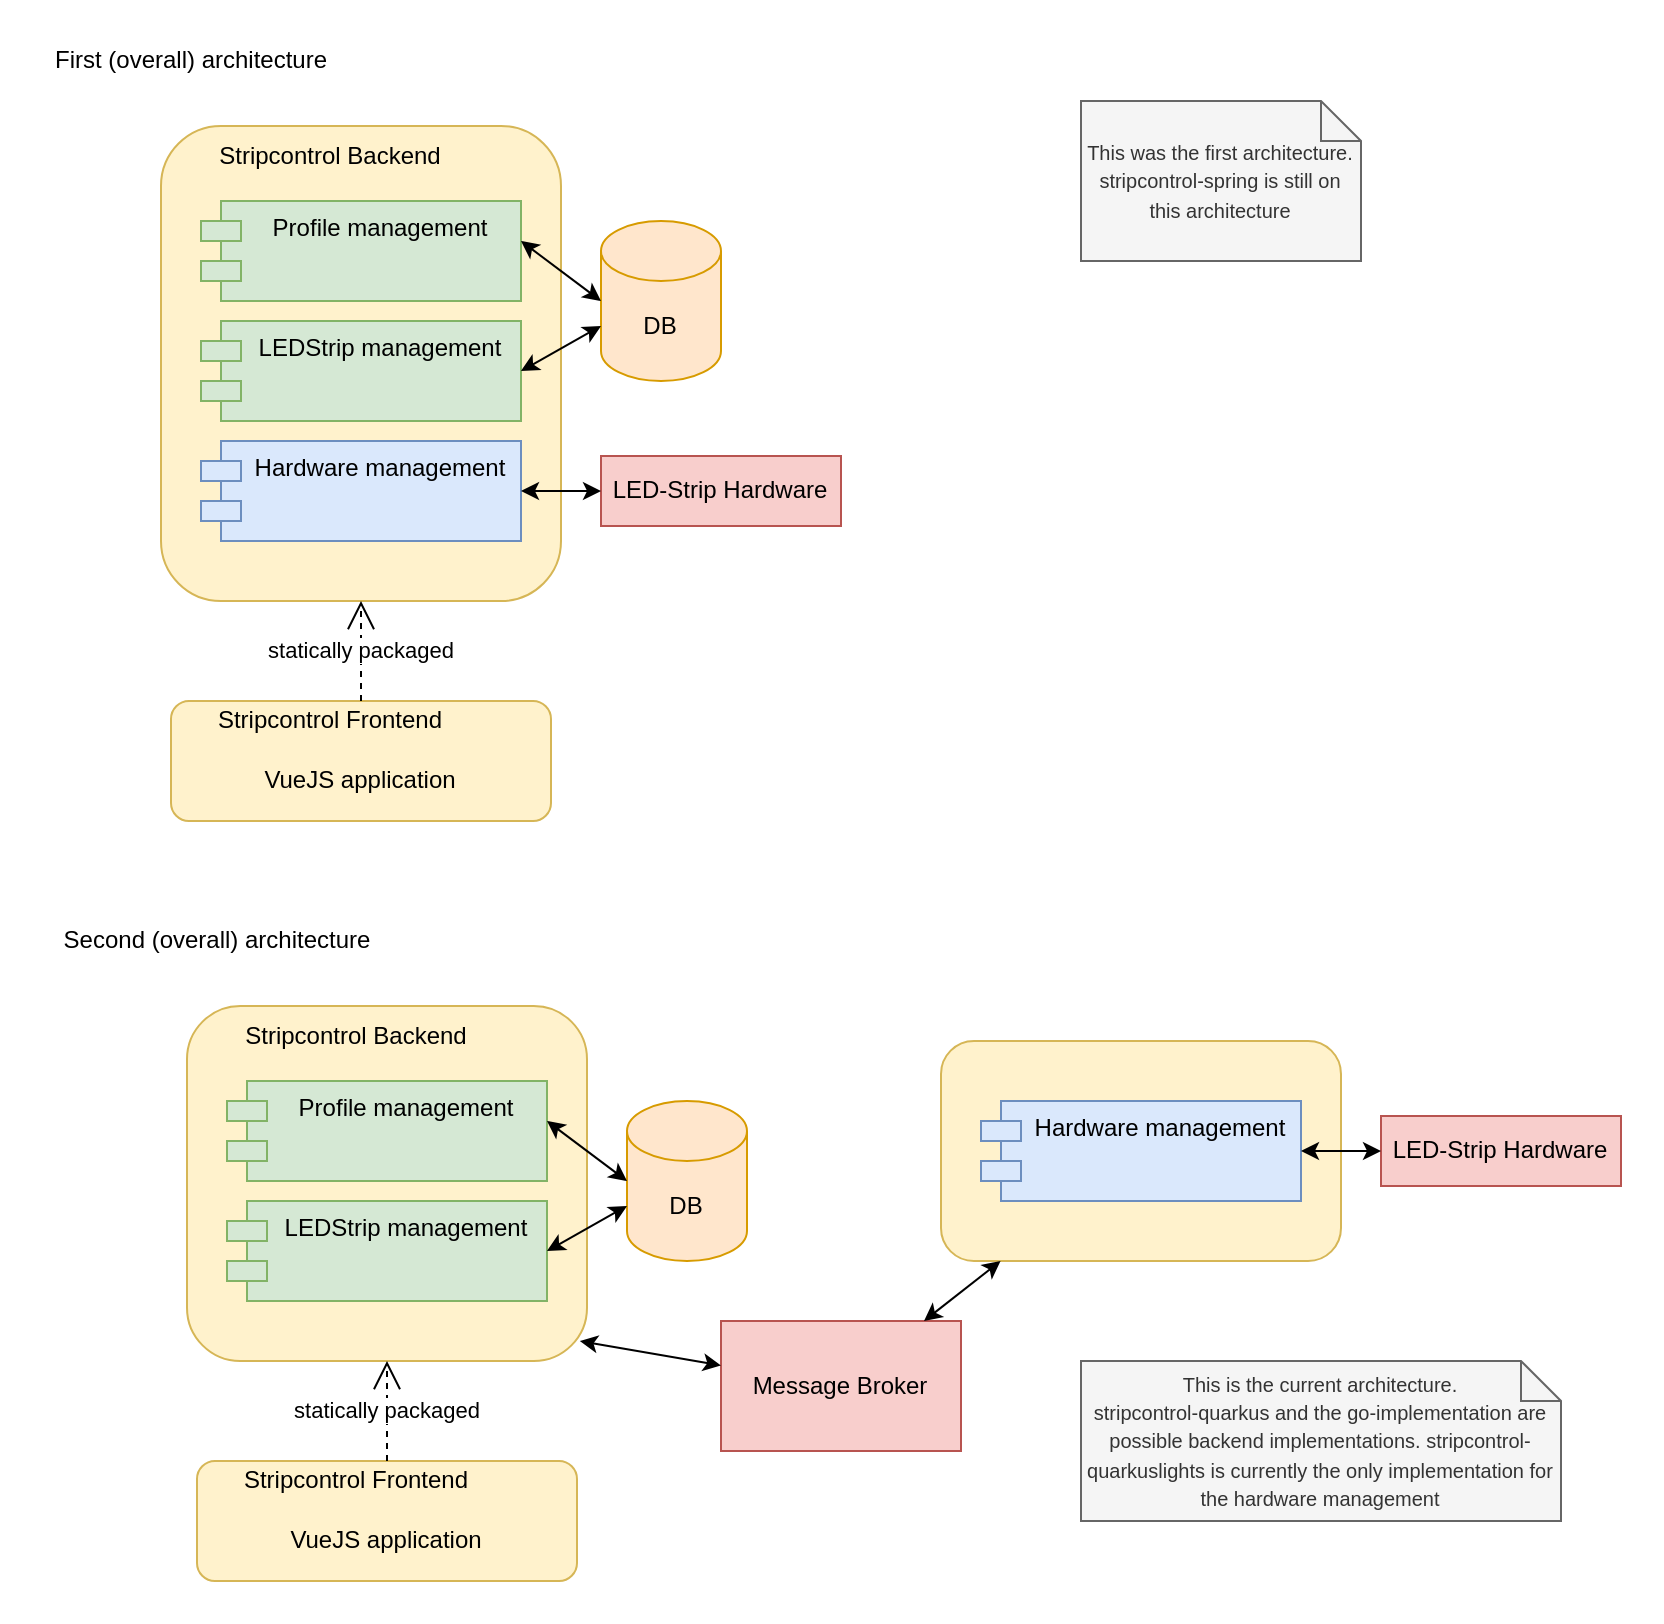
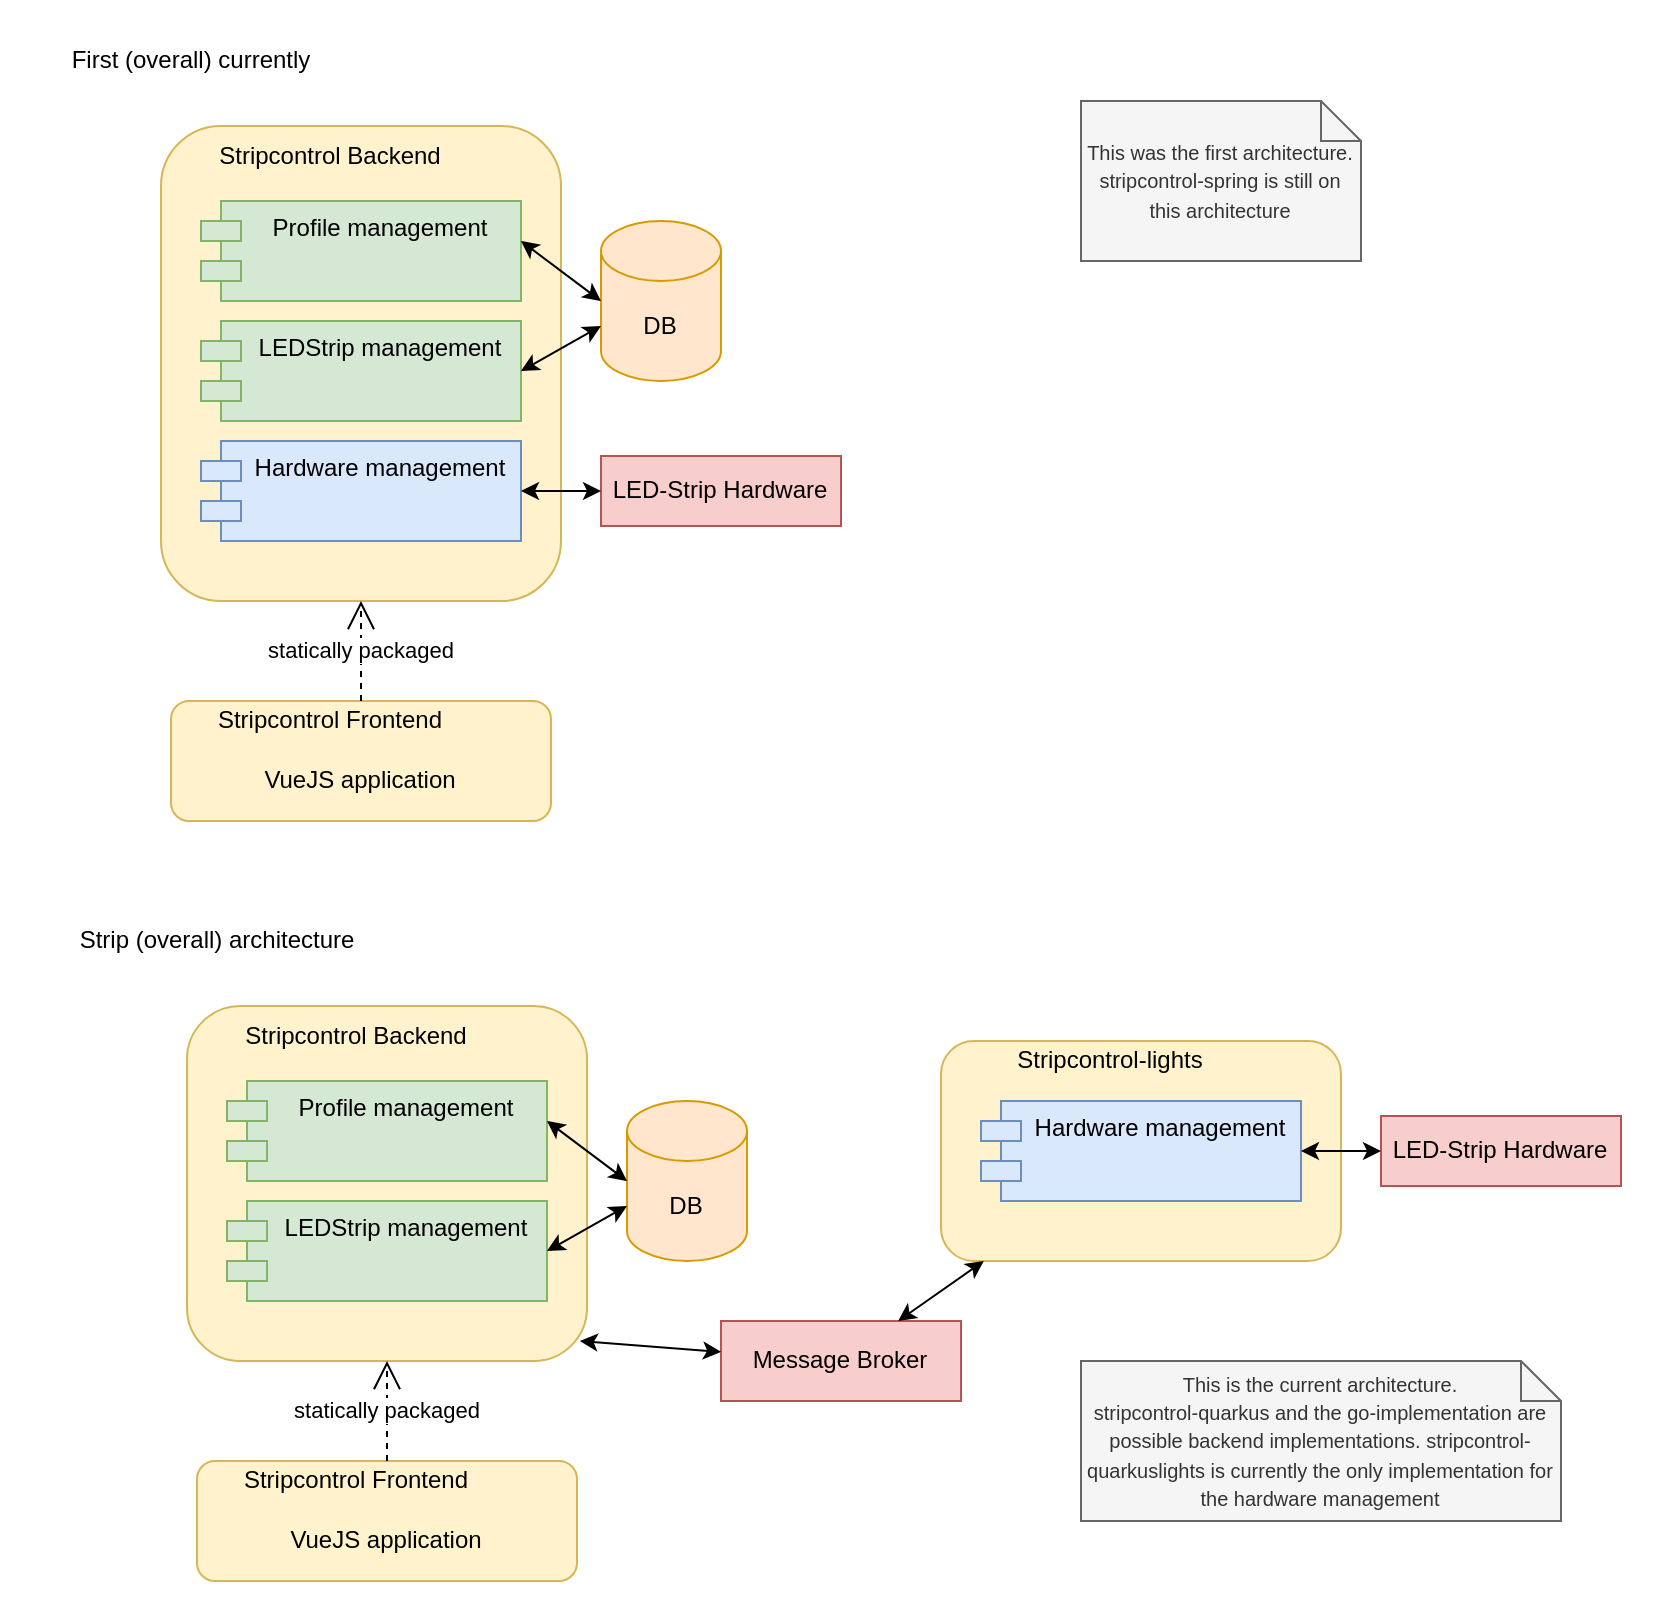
node "First (overall) architecture": label "First (overall) architecture" -> "First (overall) currently"
node "Second (overall) architecture": label "Second (overall) architecture" -> "Strip (overall) architecture"
node "Stripcontrol-lights": added
node "Message Broker": size 240x130 -> 240x80
